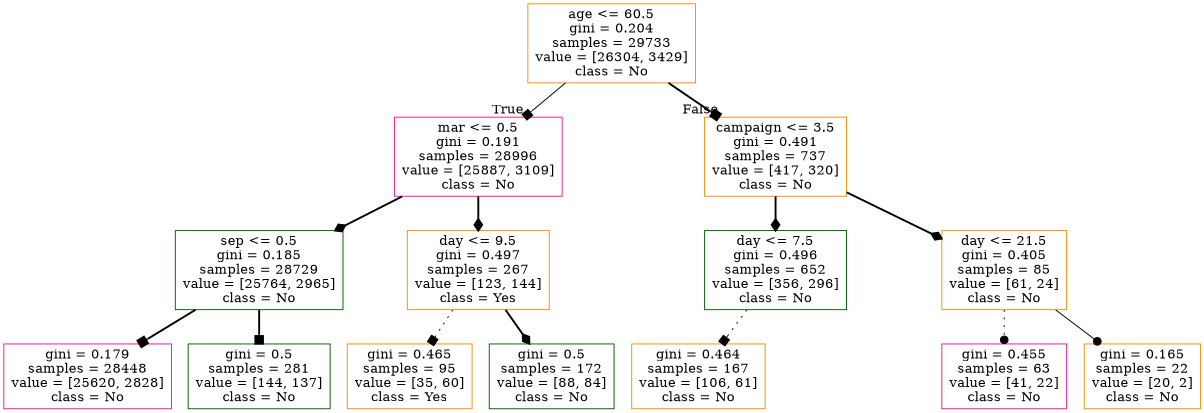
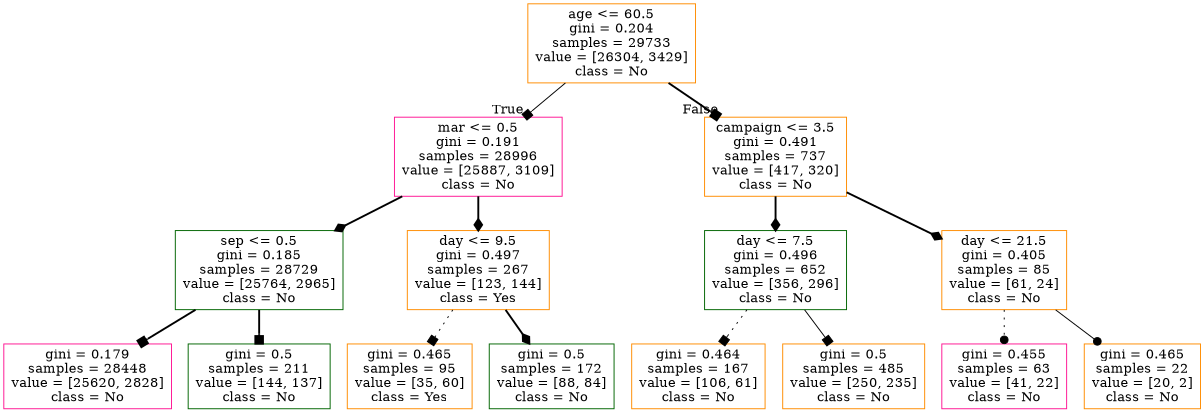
node "gini = 0.5 samples = 281 value = [144, 137] class = No": label "gini = 0.5 samples = 281 value = [144, 137] class = No" -> "gini = 0.5 samples = 211 value = [144, 137] class = No"
node "gini = 0.5 samples = 485 value = [250, 235] class = No": added
node "gini = 0.165 samples = 22 value = [20, 2] class = No": label "gini = 0.165 samples = 22 value = [20, 2] class = No" -> "gini = 0.465 samples = 22 value = [20, 2] class = No"
